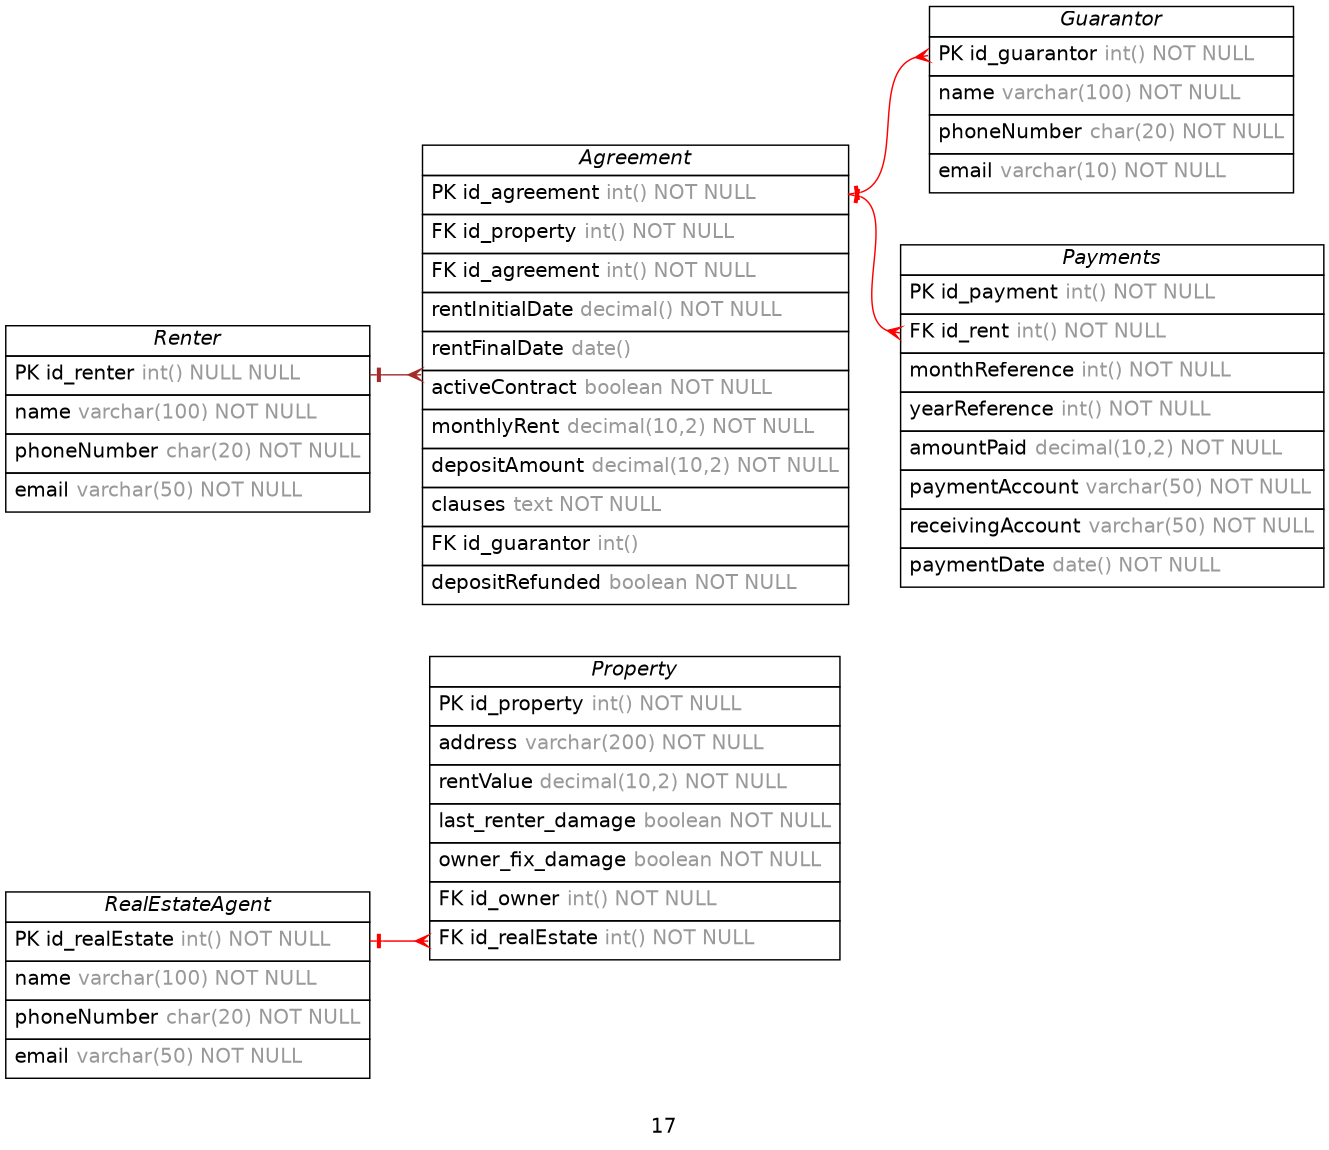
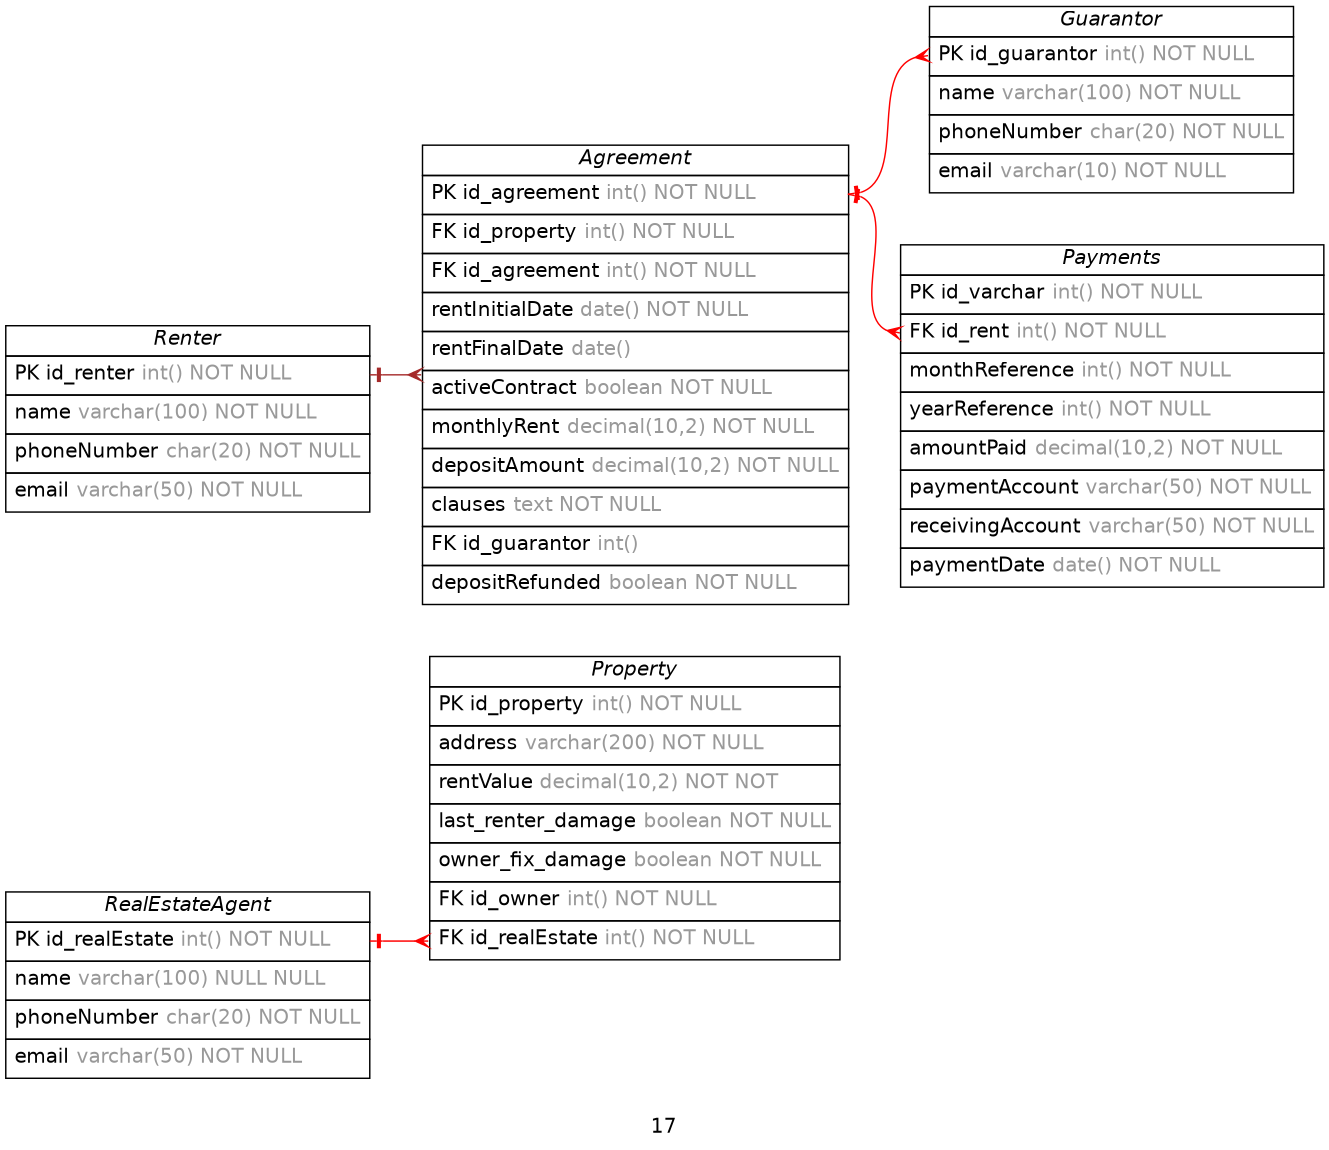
node "Payments": text "PK id_payment" -> "PK id_varchar"
node "Agreement": text "decimal() NOT NULL" -> "date() NOT NULL"
node "Renter": text "int() NULL NULL" -> "int() NOT NULL"
node "Property": text "decimal(10,2) NOT NULL" -> "decimal(10,2) NOT NOT"
node "RealEstateAgent": text "varchar(100) NOT NULL" -> "varchar(100) NULL NULL"
